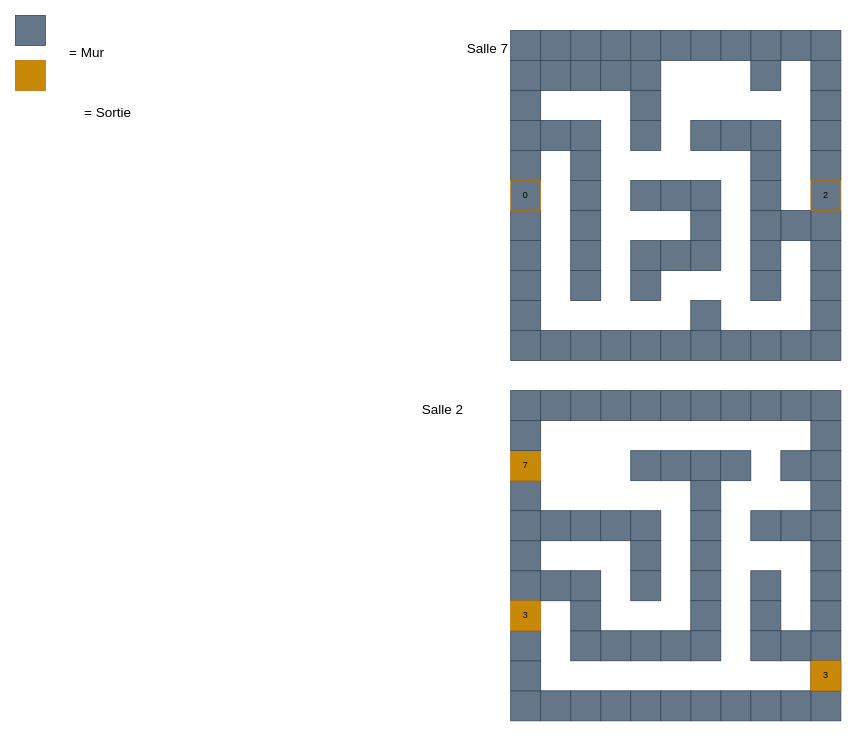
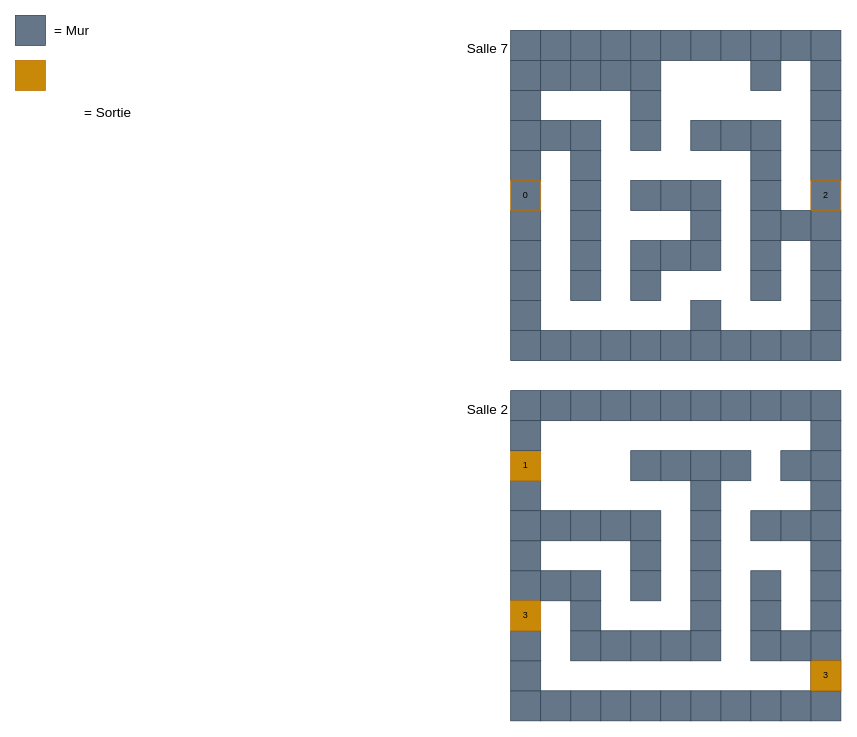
node "= Mur": moved (90, 53) -> (75, 30)
node "Salle 2": moved (443, 409) -> (488, 409)
node "7": label "7" -> "1"
